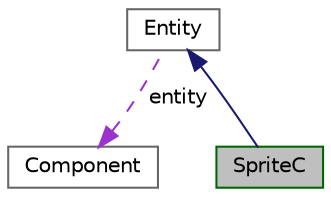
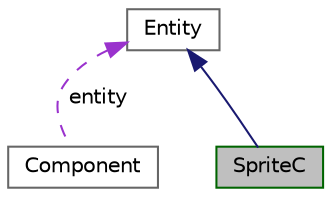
edge "Entity" -> "Component": reversed
